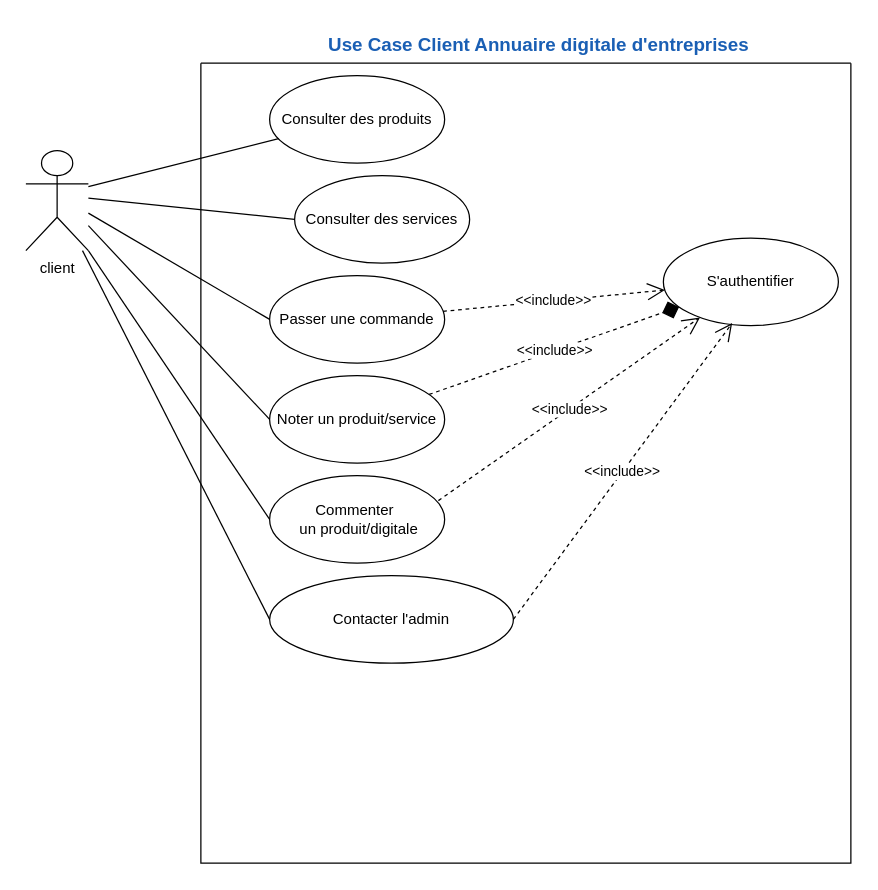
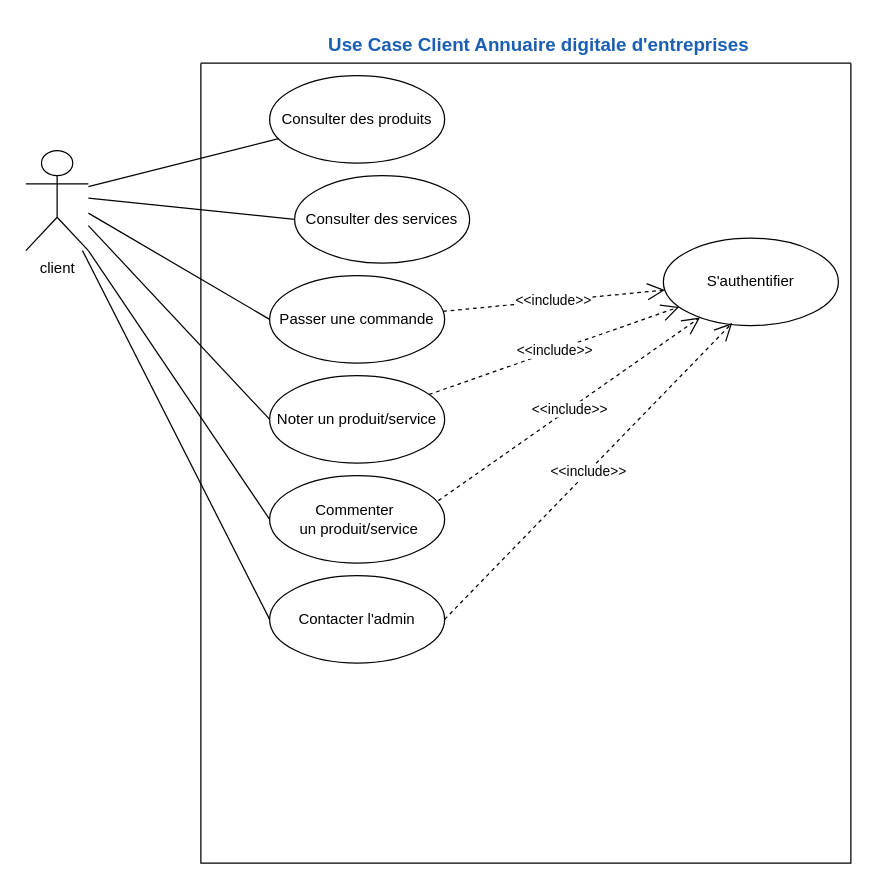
edge "Noter un produit/service" -> "S'authentifier": arrowhead diamond -> open
node "Commenter un produit/digitale": label "Commenter un produit/digitale" -> "Commenter un produit/service"
node "Contacter l'admin": size 244x88 -> 175x88
